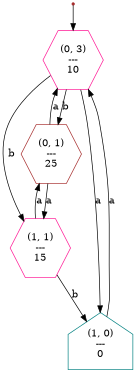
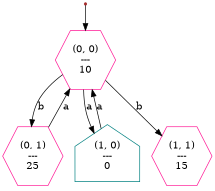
node "(0, 3) --- 10": label "(0, 3) --- 10" -> "(0, 0) --- 10"
node "(0, 1) --- 25": color brown -> deeppink
edge "(0, 1) --- 25" -> "(1, 1) --- 15": removed, label "a"
edge "(1, 1) --- 15" -> "(0, 1) --- 25": removed, label "a"
edge "(1, 1) --- 15" -> "(1, 0) --- 0": removed, label "b"
